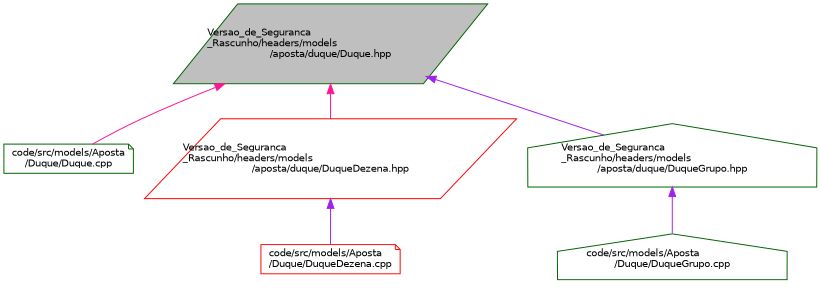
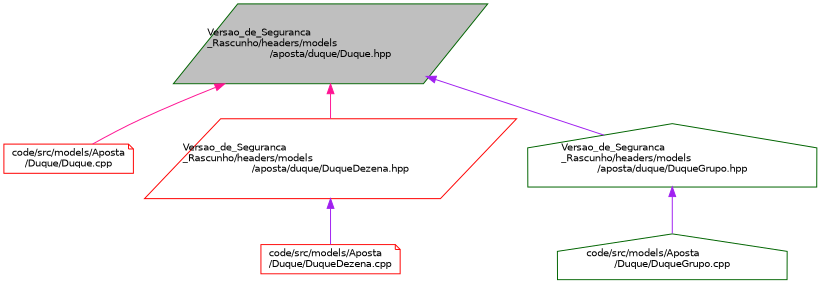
node "code/src/models/Aposta /Duque/Duque.cpp": color darkgreen -> red
